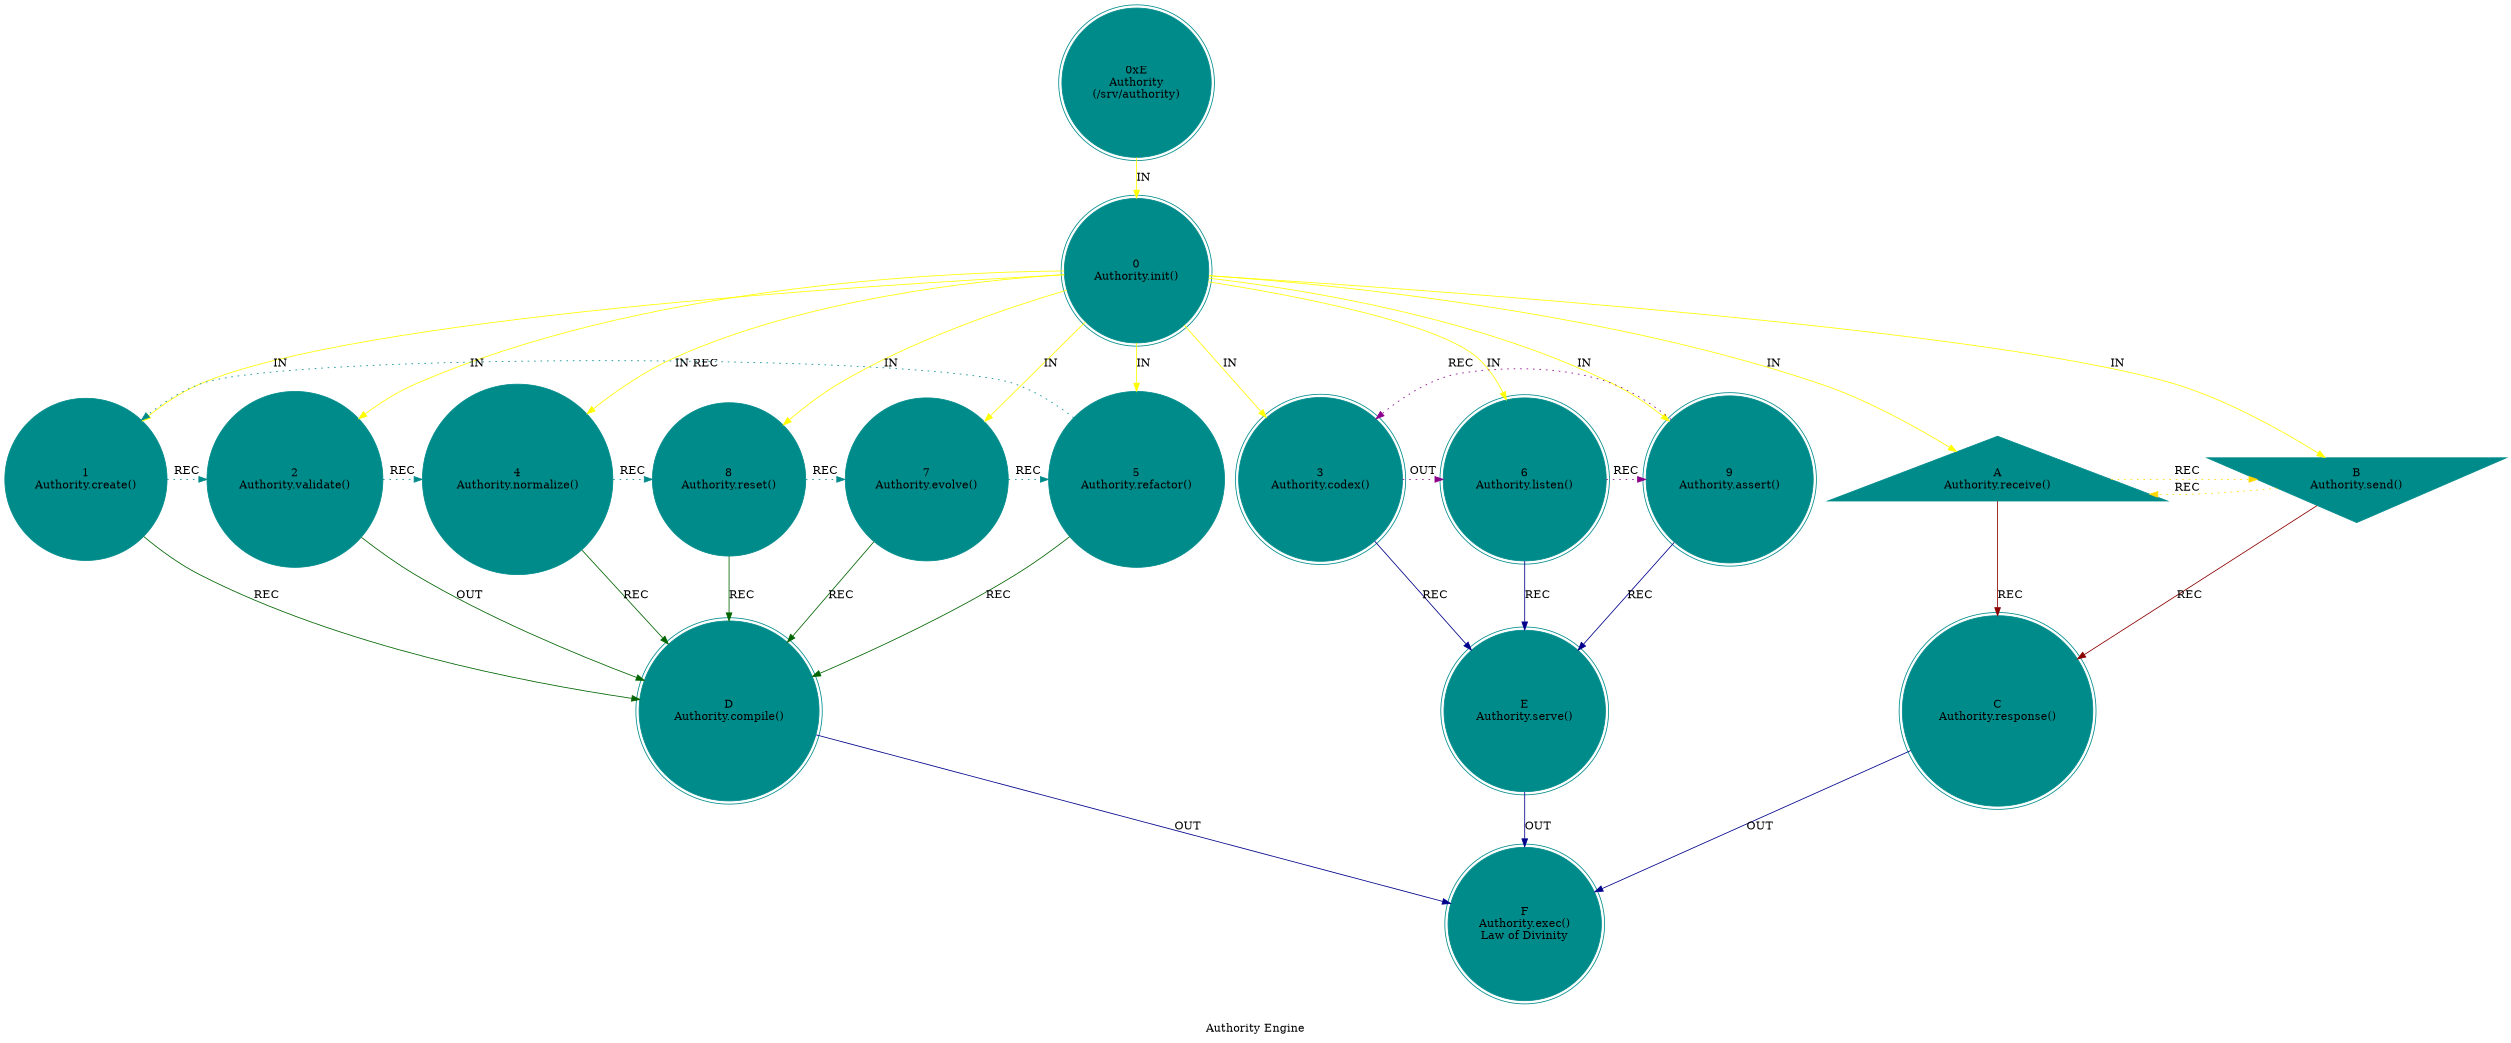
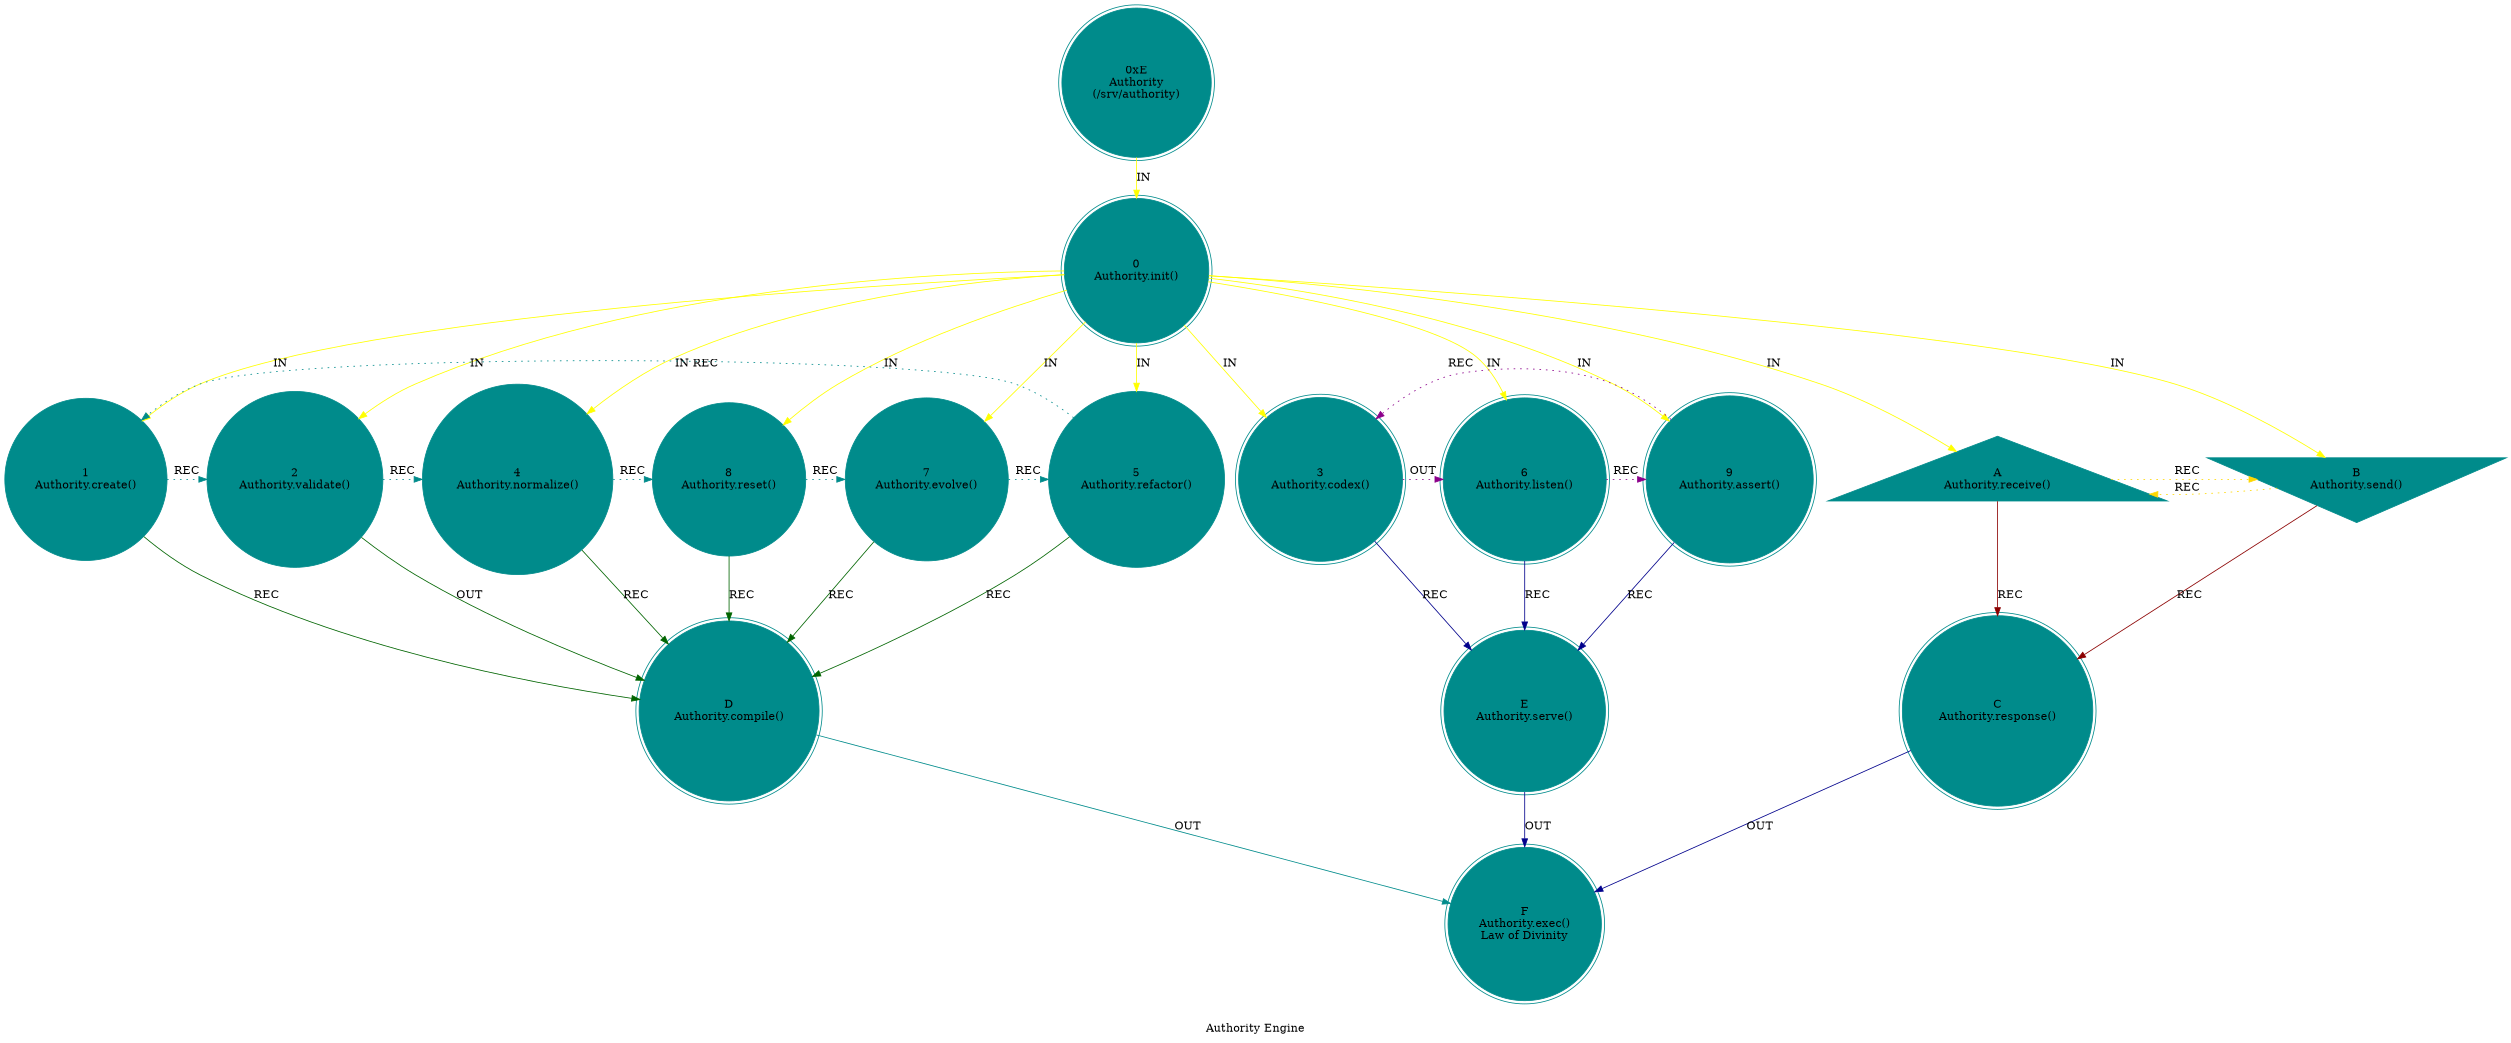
edge "D Authority.compile()" -> "F Authority.exec() Law of Divinity": color darkblue -> darkcyan
